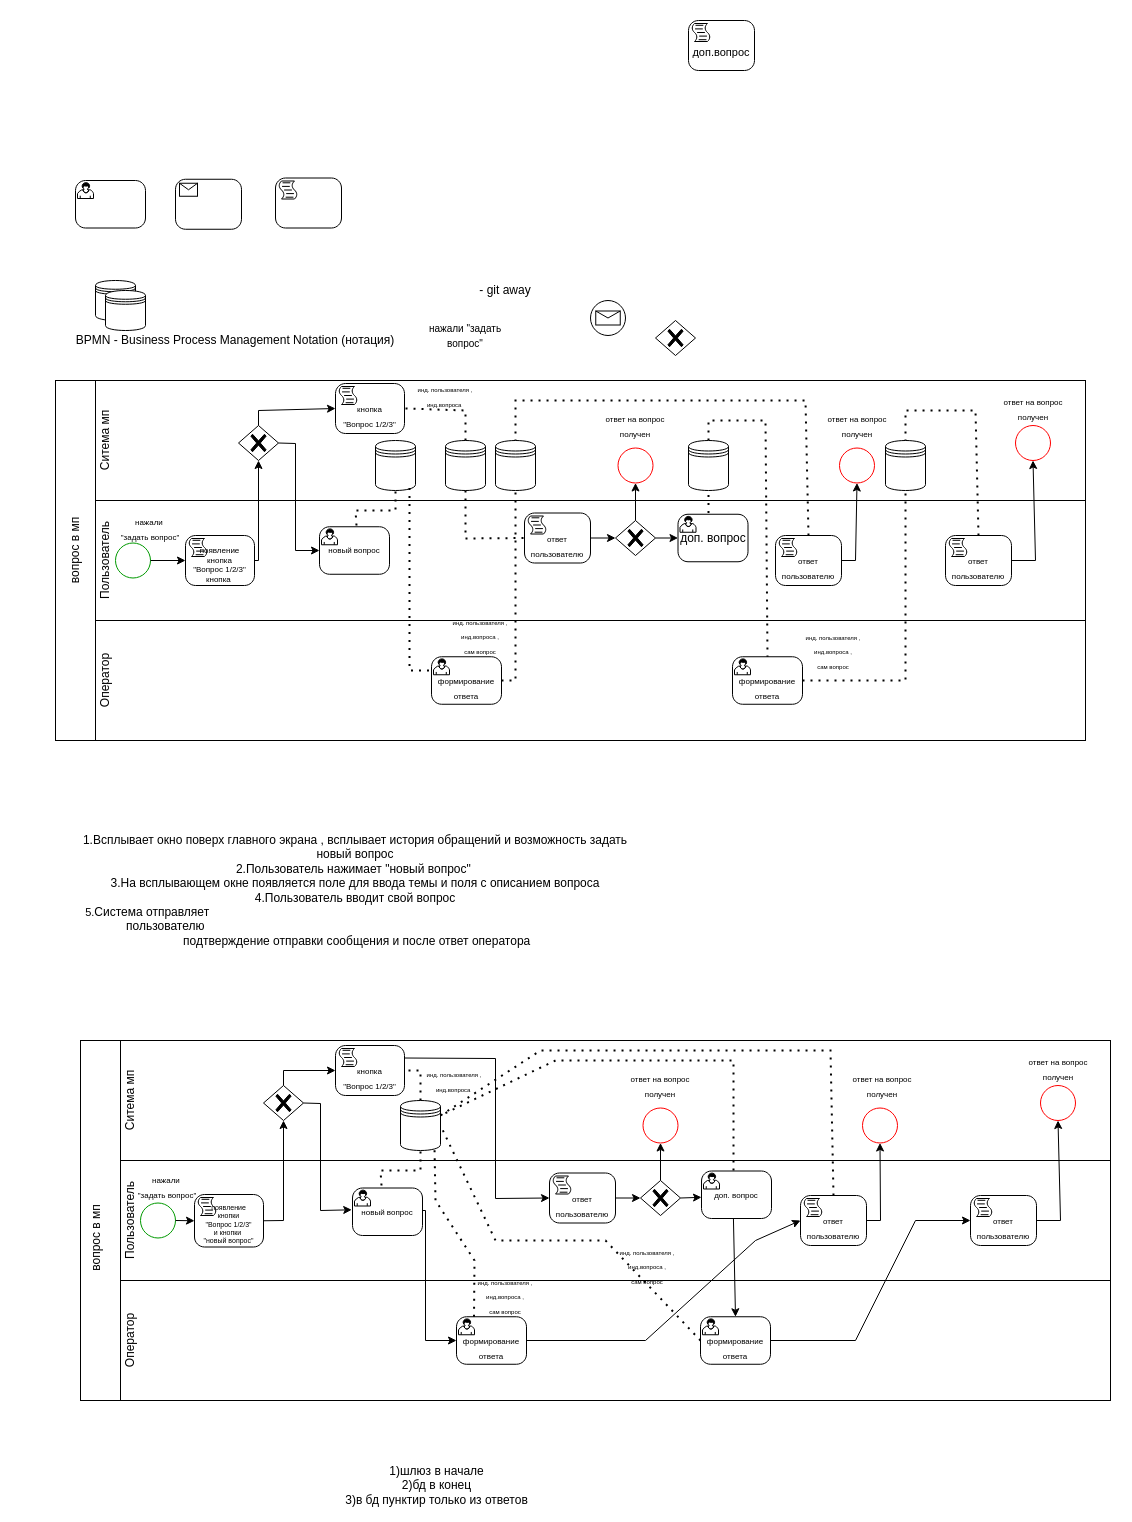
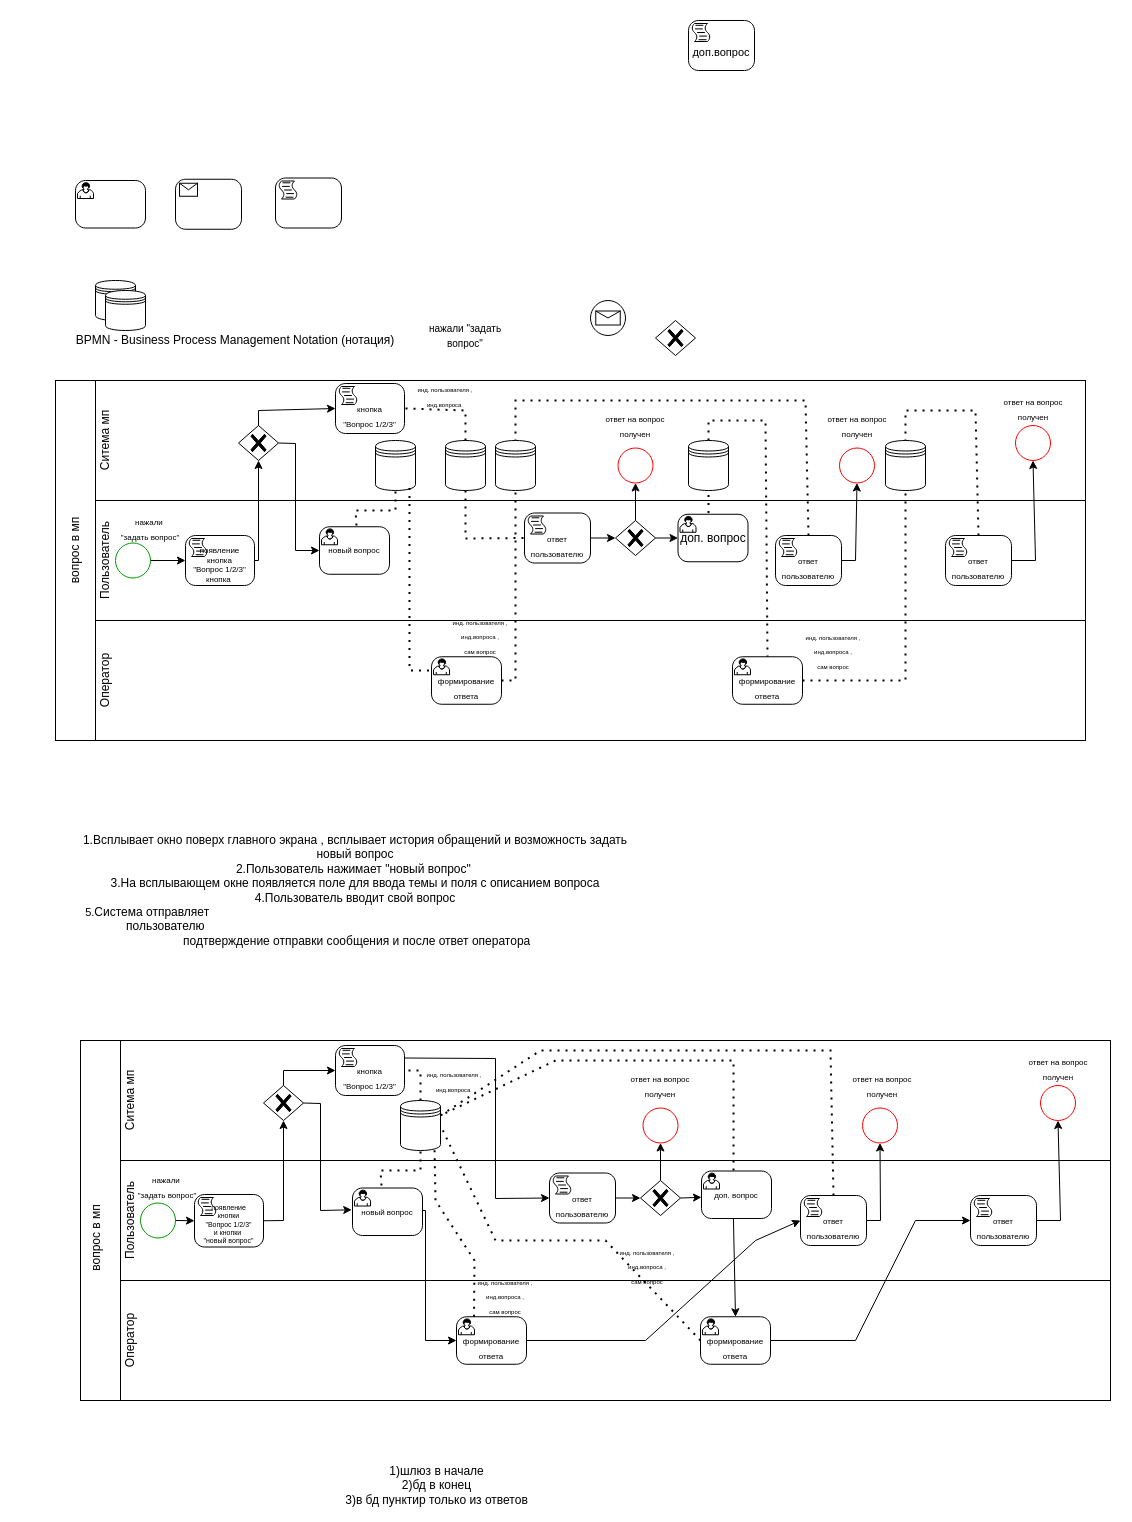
node "- git away": removed
